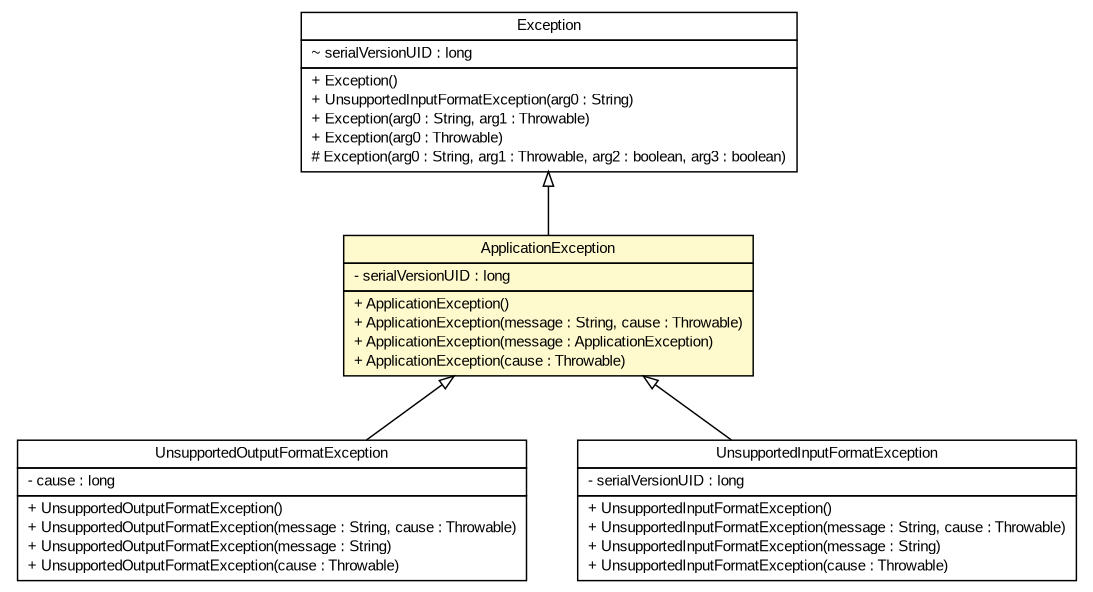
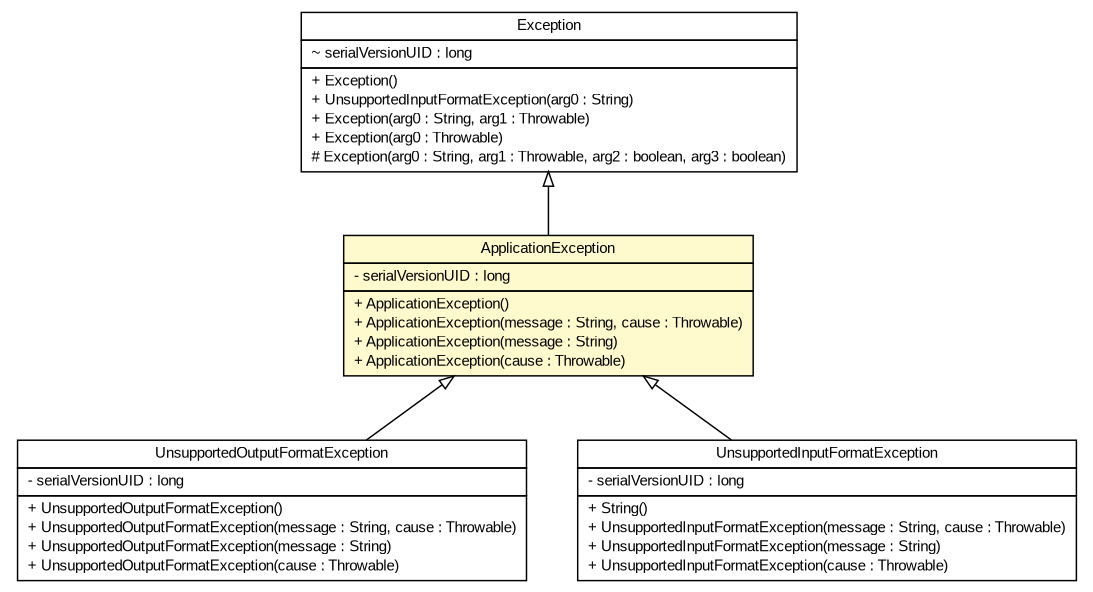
node "ApplicationException": text "+ ApplicationException(message : ApplicationException)" -> "+ ApplicationException(message : String)"
node "UnsupportedOutputFormatException": text "- cause : long" -> "- serialVersionUID : long"
node "UnsupportedInputFormatException": text "+ UnsupportedInputFormatException()" -> "+ String()"
